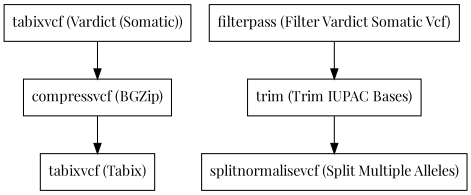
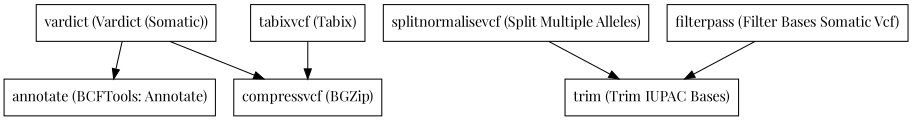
node "tabixvcf (Vardict (Somatic))": label "tabixvcf (Vardict (Somatic))" -> "vardict (Vardict (Somatic))"
node "filterpass (Filter Vardict Somatic Vcf)": label "filterpass (Filter Vardict Somatic Vcf)" -> "filterpass (Filter Bases Somatic Vcf)"
node "annotate (BCFTools: Annotate)": added
edge "compressvcf (BGZip)" -> "tabixvcf (Tabix)": reversed
edge "trim (Trim IUPAC Bases)" -> "splitnormalisevcf (Split Multiple Alleles)": reversed
